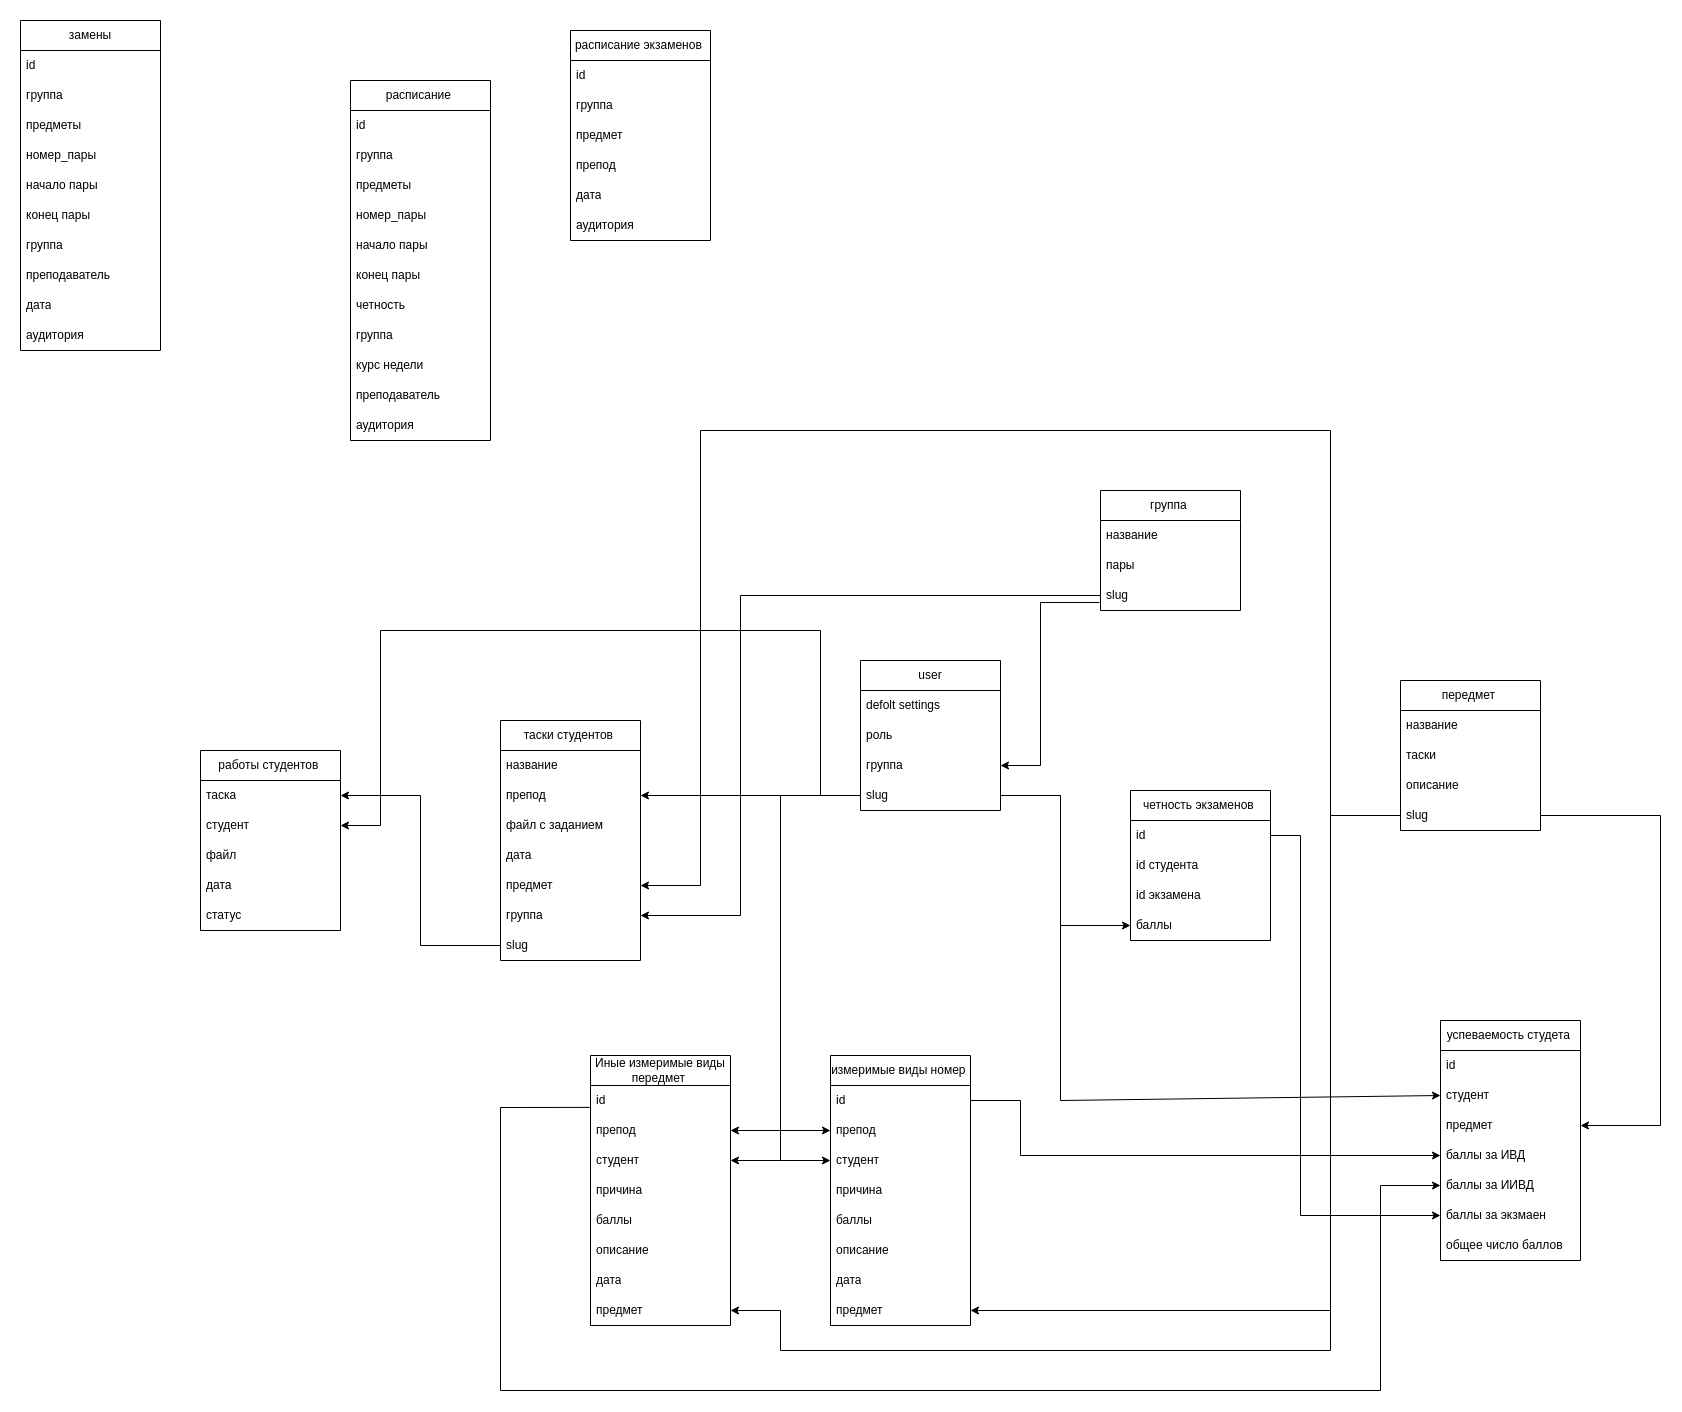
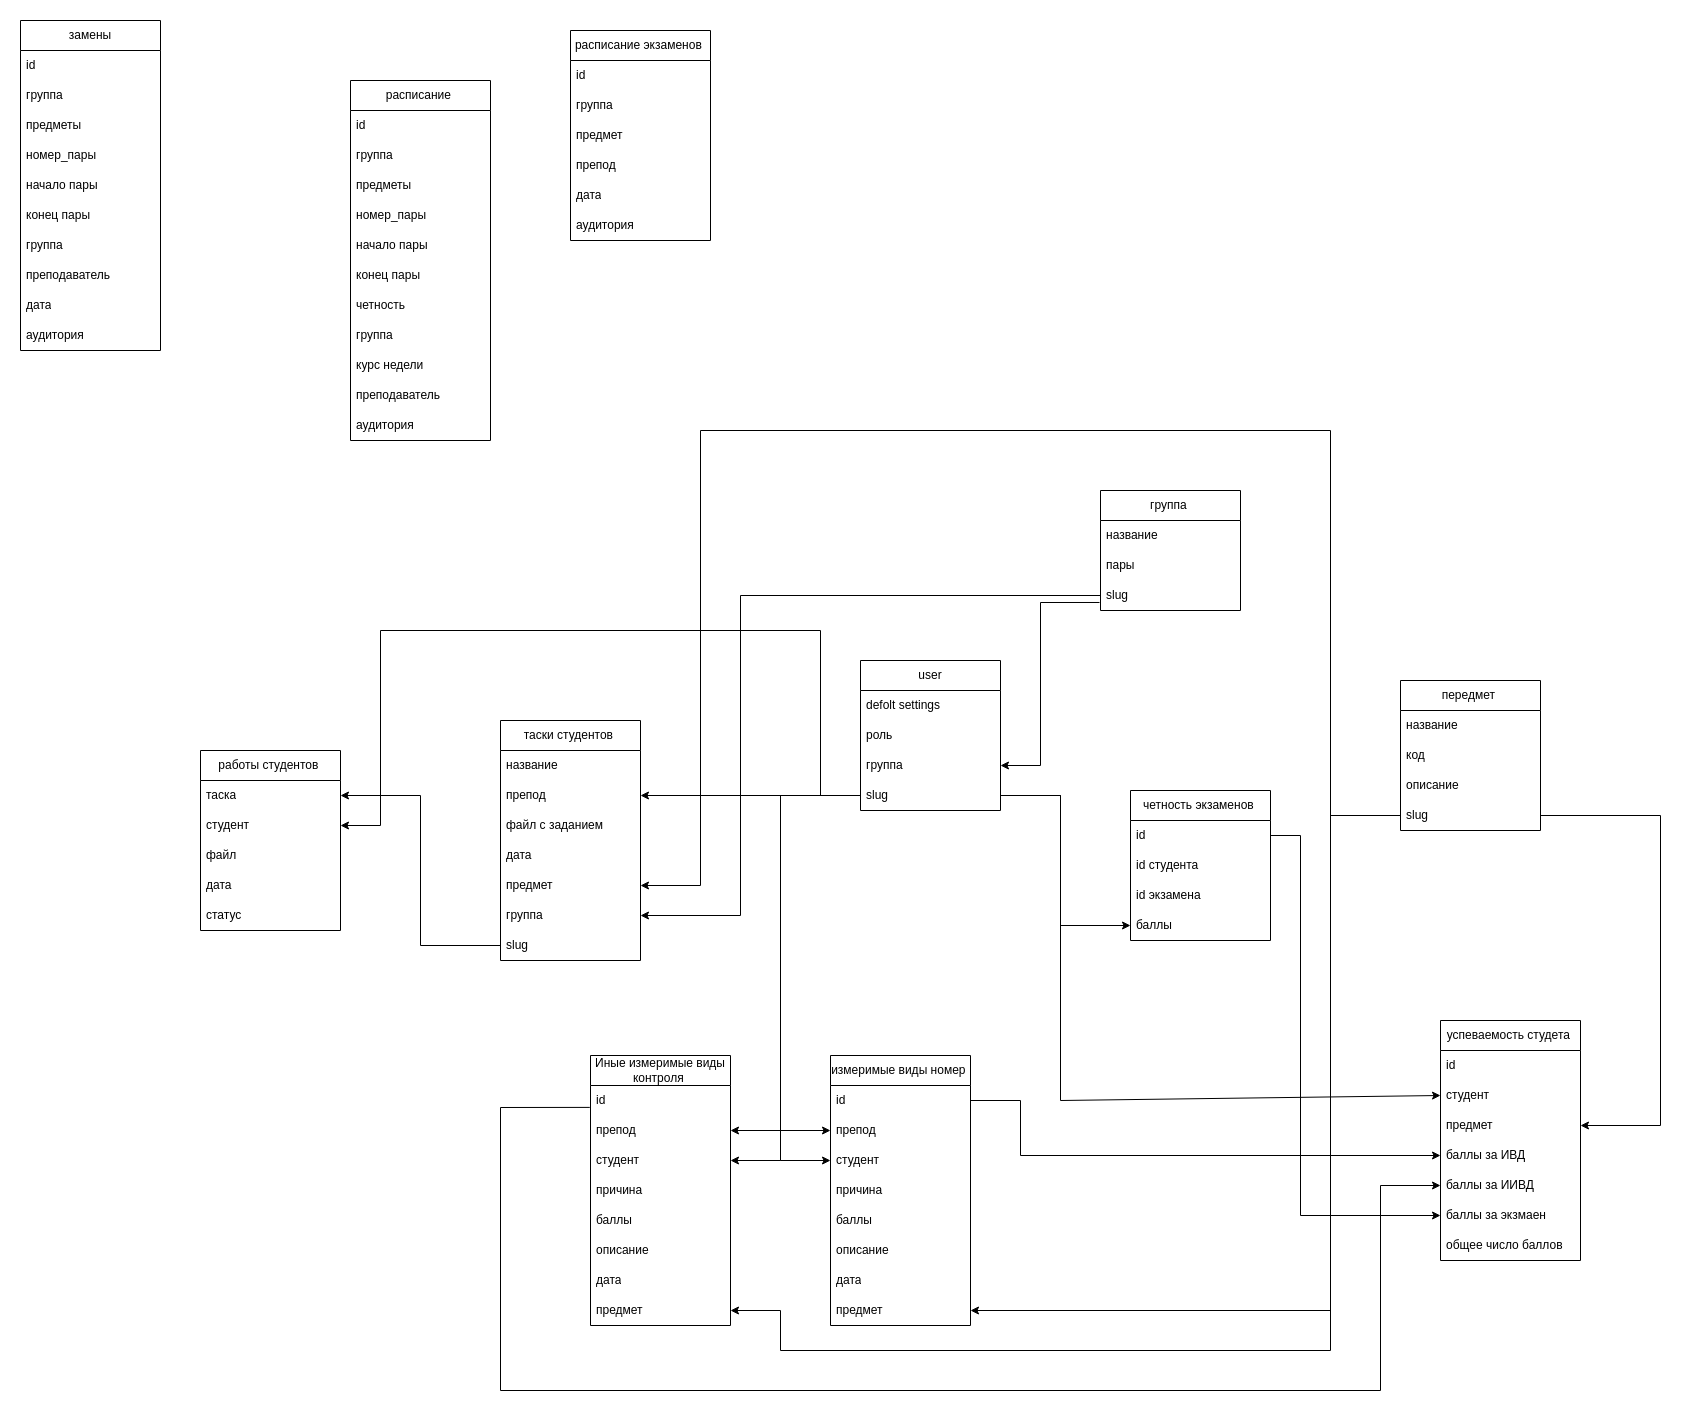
node "таски": label "таски" -> "код"
node "Иные измеримые виды передмет": label "Иные измеримые виды передмет" -> "Иные измеримые виды контроля"
